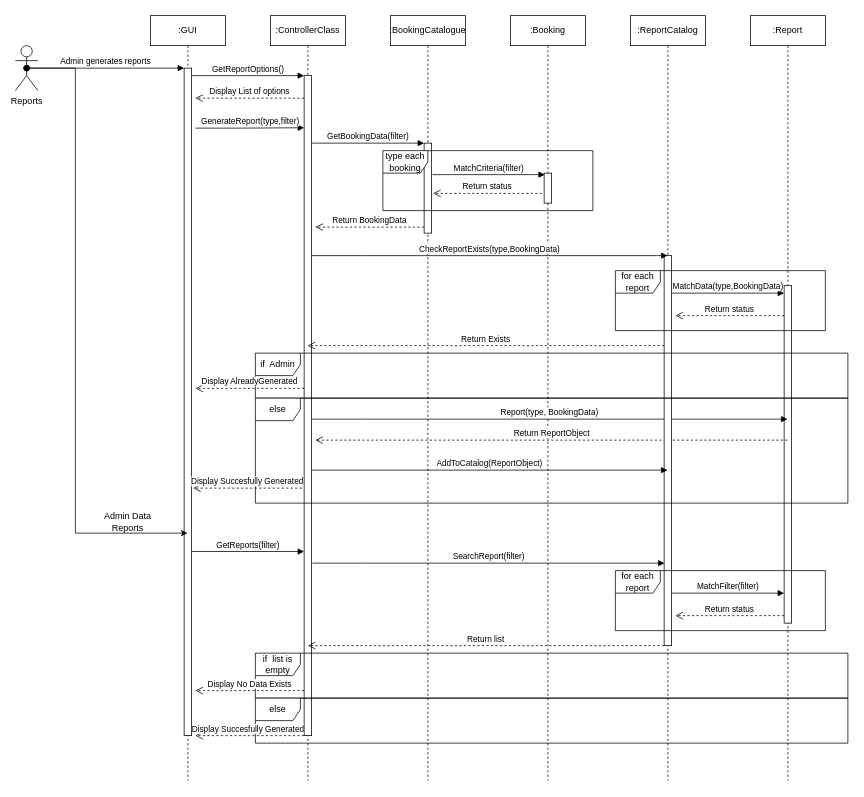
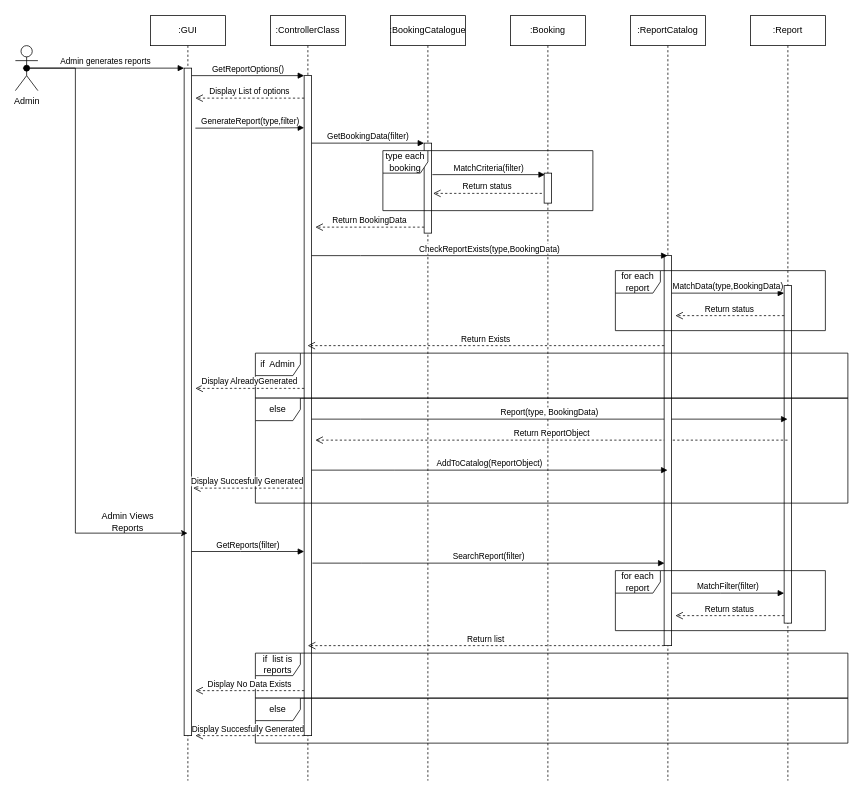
node "Reports": label "Reports" -> "Admin"
node "Admin Data Reports": label "Admin Data Reports" -> "Admin Views Reports"
node "if list is empty": label "if list is empty" -> "if list is reports"
